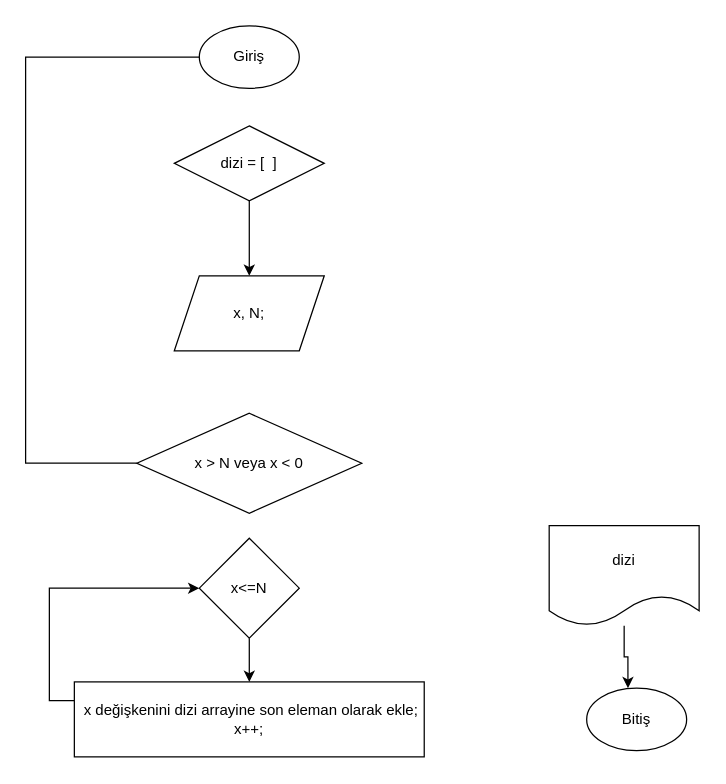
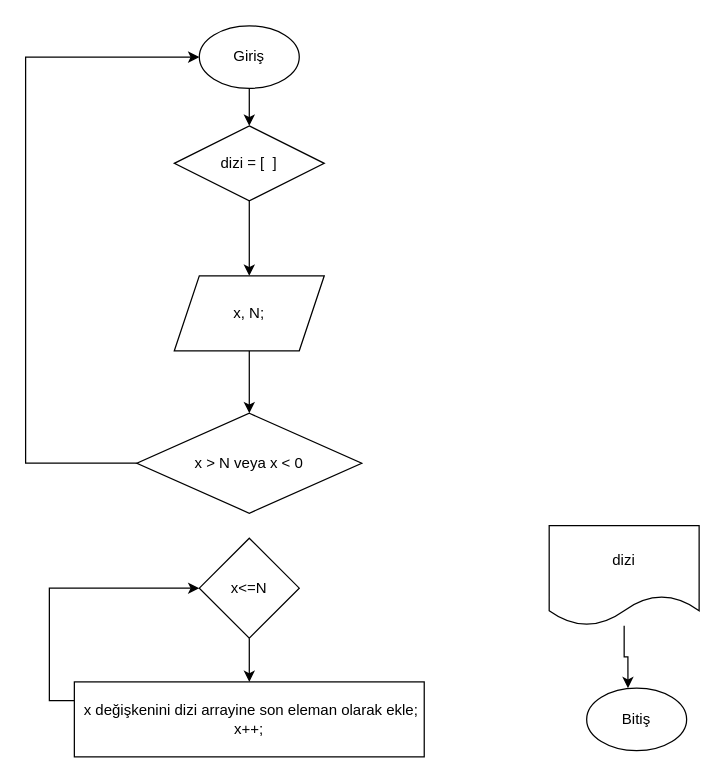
edge "Giriş" -- "x > N veya x < 0": arrowhead none -> classic
edge "Giriş" -> "dizi = [ ]": added
edge "x, N;" -> "x > N veya x < 0": added
